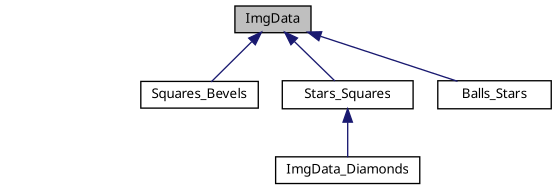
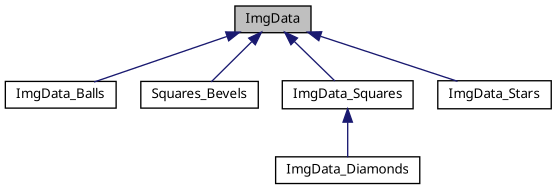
node "ImgData_Balls": added
node "Stars_Squares": label "Stars_Squares" -> "ImgData_Squares"
node "Balls_Stars": label "Balls_Stars" -> "ImgData_Stars"
